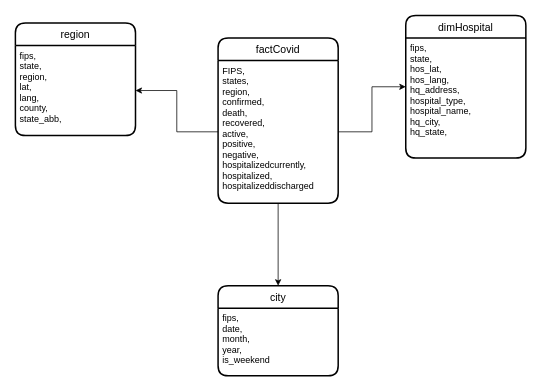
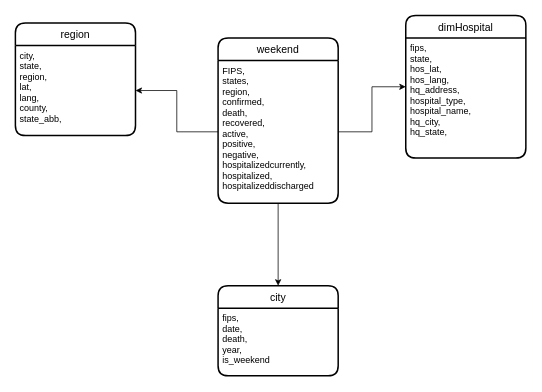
node "factCovid": label "factCovid" -> "weekend"
node "fips, state, region, lat, lang, county, state_abb,": label "fips, state, region, lat, lang, county, state_abb," -> "city, state, region, lat, lang, county, state_abb,"
node "fips, date, month, year, is_weekend": label "fips, date, month, year, is_weekend" -> "fips, date, death, year, is_weekend"
